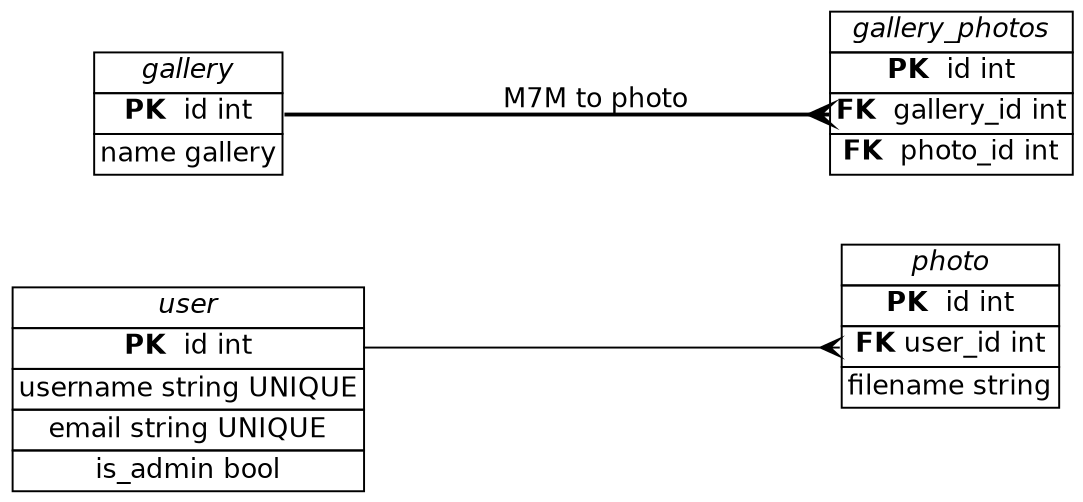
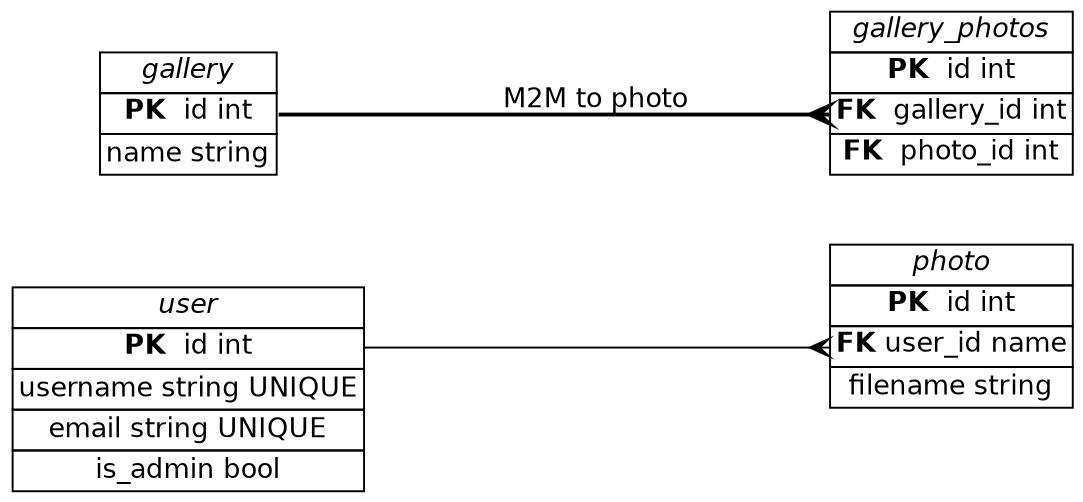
edge "gallery" -> "gallery_photos": label "M7M to photo" -> "M2M to photo"
node "gallery": text "name gallery" -> "name string"
node "photo": text "user_id int" -> "user_id name"
